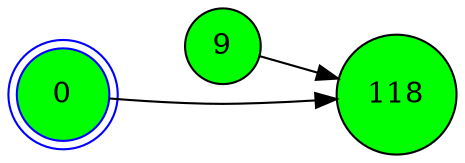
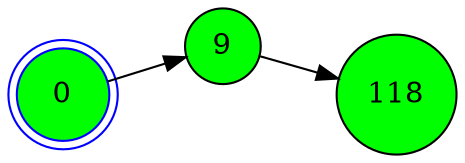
edge "0" -> "118": now "0" -> "9"
